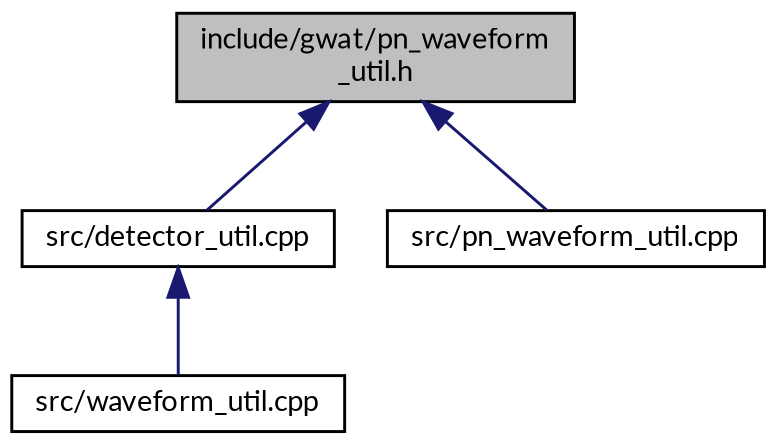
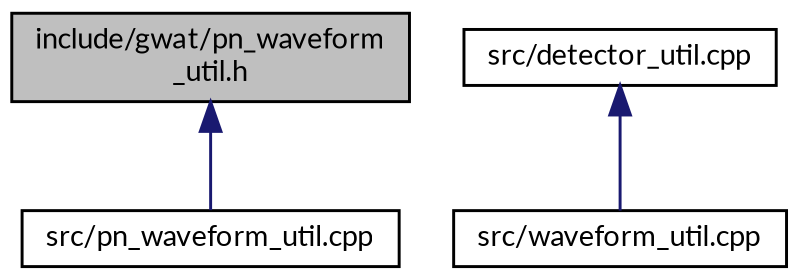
edge "src/detector_util.cpp" -> "include/gwat/pn_waveform _util.h": removed
